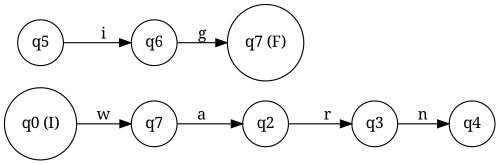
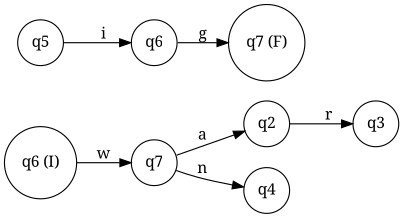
node "q0 (I)": label "q0 (I)" -> "q6 (I)"
edge "q3" -> "q4": now "q7" -> "q4"
